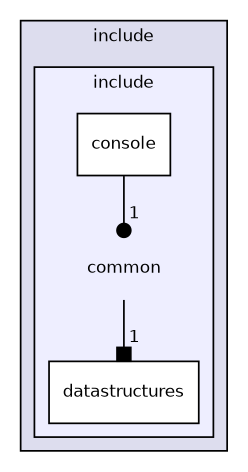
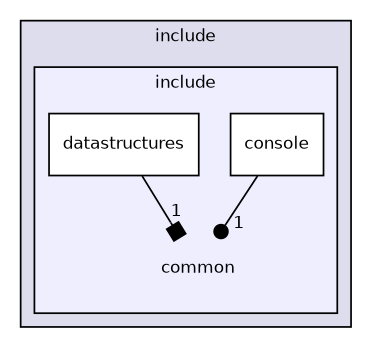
edge "common" -> "datastructures": reversed
